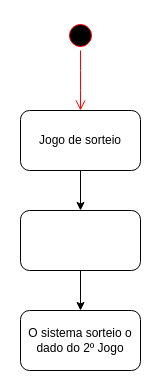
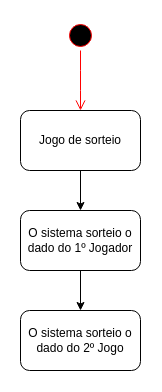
node "O sistema sorteio o dado do 1º Jogador": added
